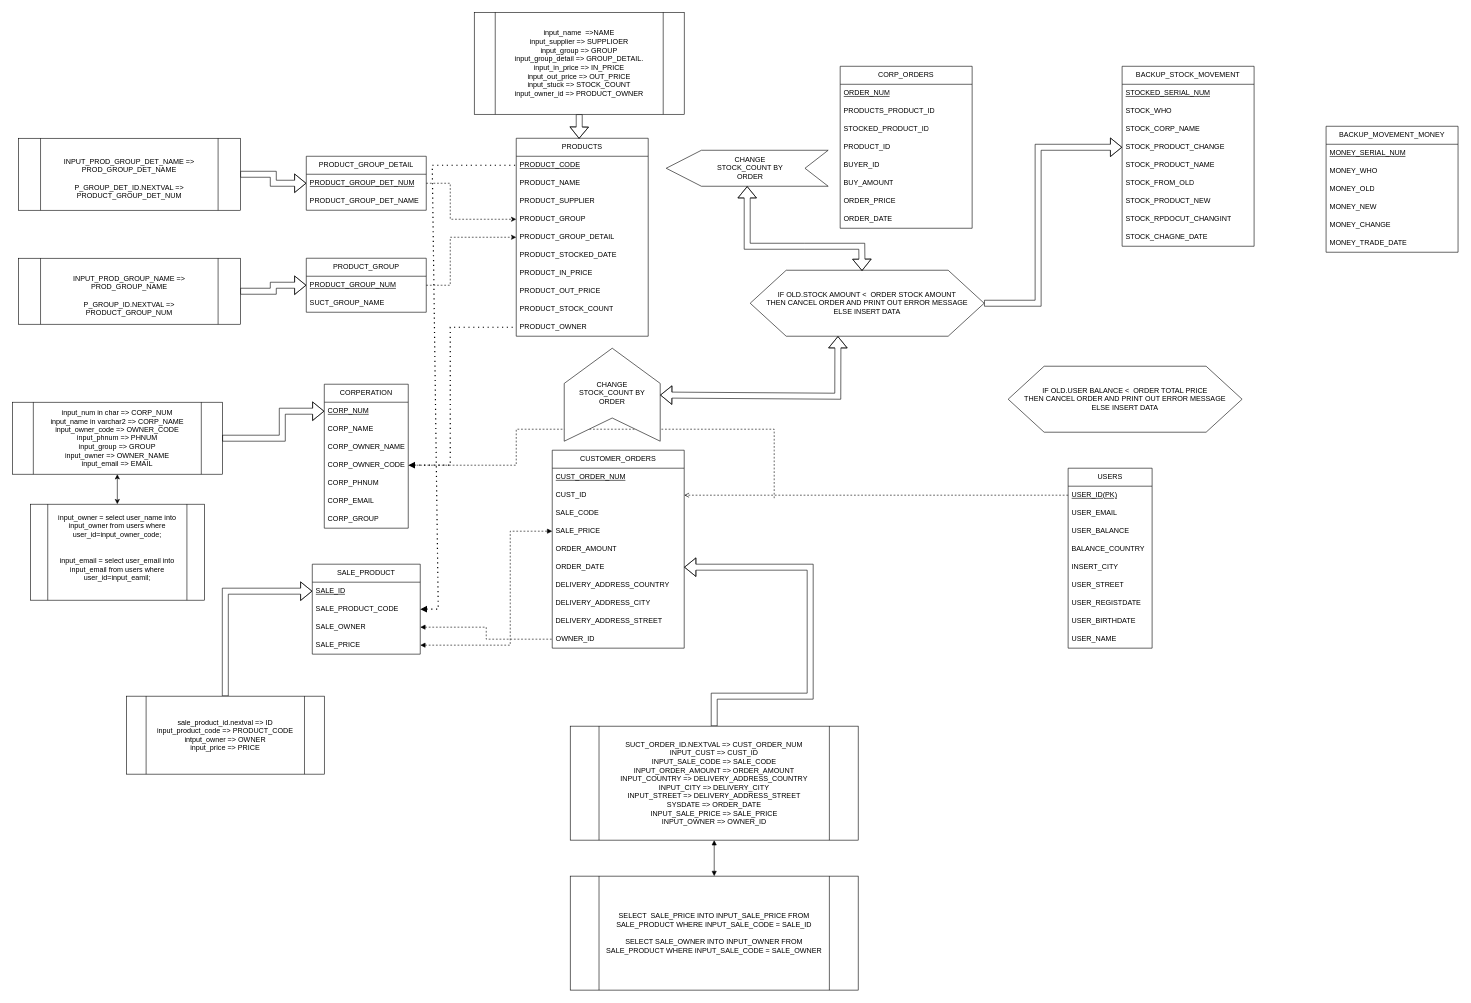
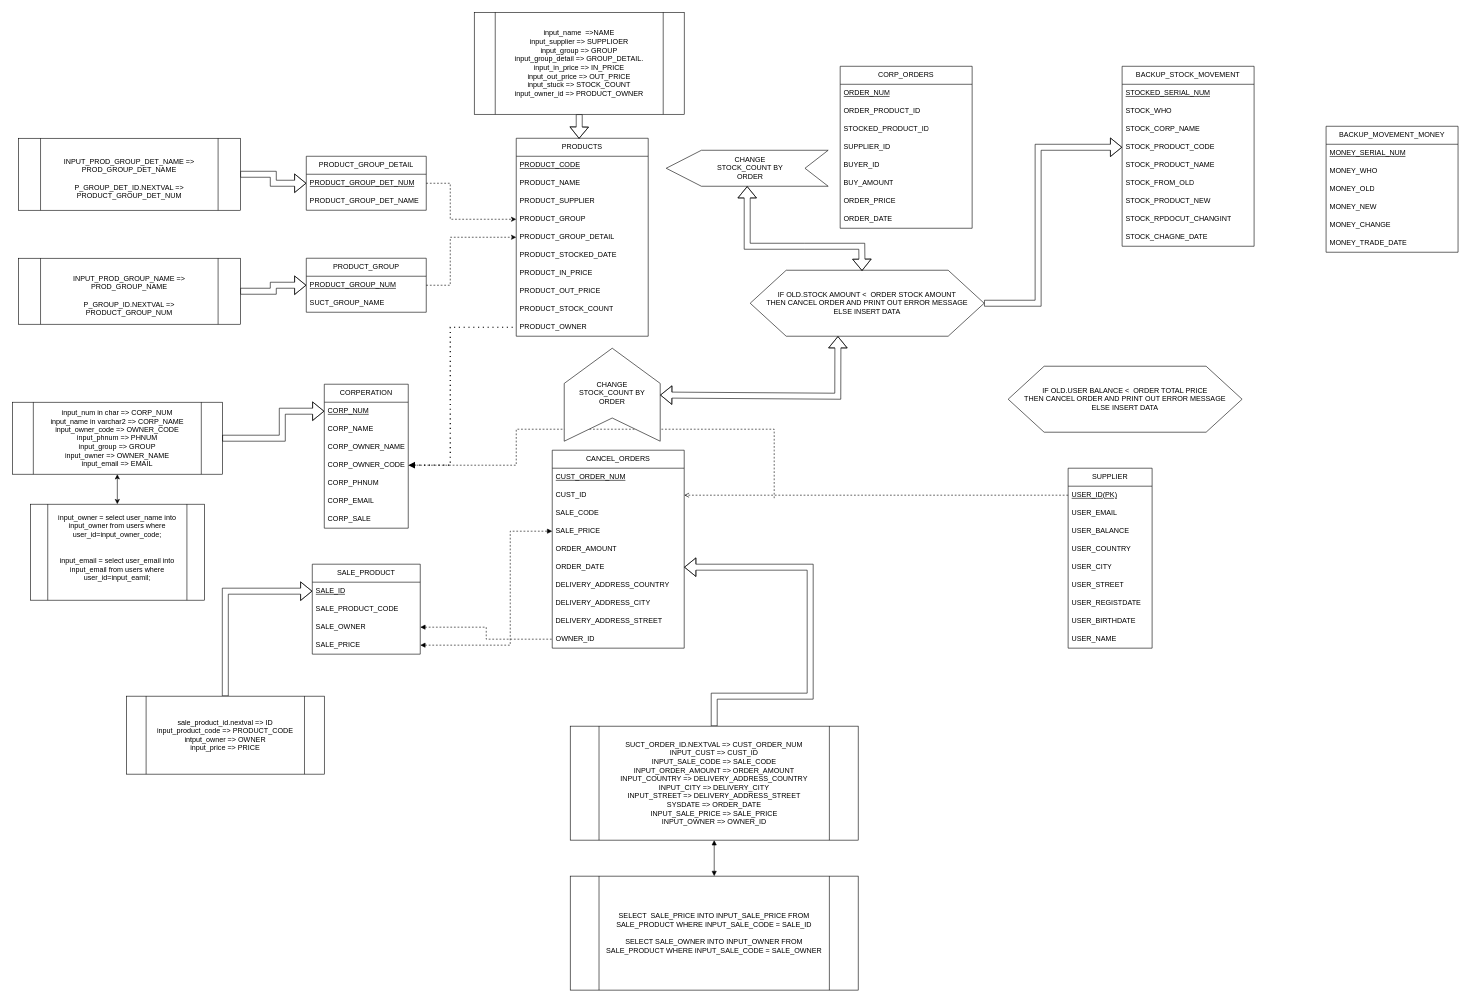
node "PRODUCTS_PRODUCT_ID": label "PRODUCTS_PRODUCT_ID" -> "ORDER_PRODUCT_ID"
node "PRODUCT_ID": label "PRODUCT_ID" -> "SUPPLIER_ID"
node "STOCK_PRODUCT_CHANGE": label "STOCK_PRODUCT_CHANGE" -> "STOCK_PRODUCT_CODE"
edge "PRODUCT_CODE" -> "SALE_PRODUCT_CODE": removed
node "CUSTOMER_ORDERS": label "CUSTOMER_ORDERS" -> "CANCEL_ORDERS"
node "USERS": label "USERS" -> "SUPPLIER"
node "CORP_GROUP": label "CORP_GROUP" -> "CORP_SALE"
node "BALANCE_COUNTRY": label "BALANCE_COUNTRY" -> "USER_COUNTRY"
node "INSERT_CITY": label "INSERT_CITY" -> "USER_CITY"
